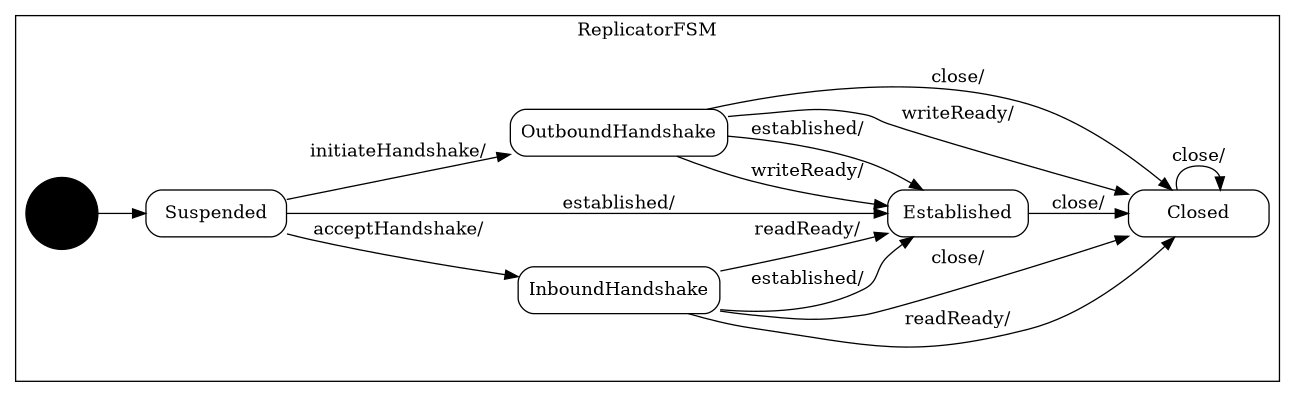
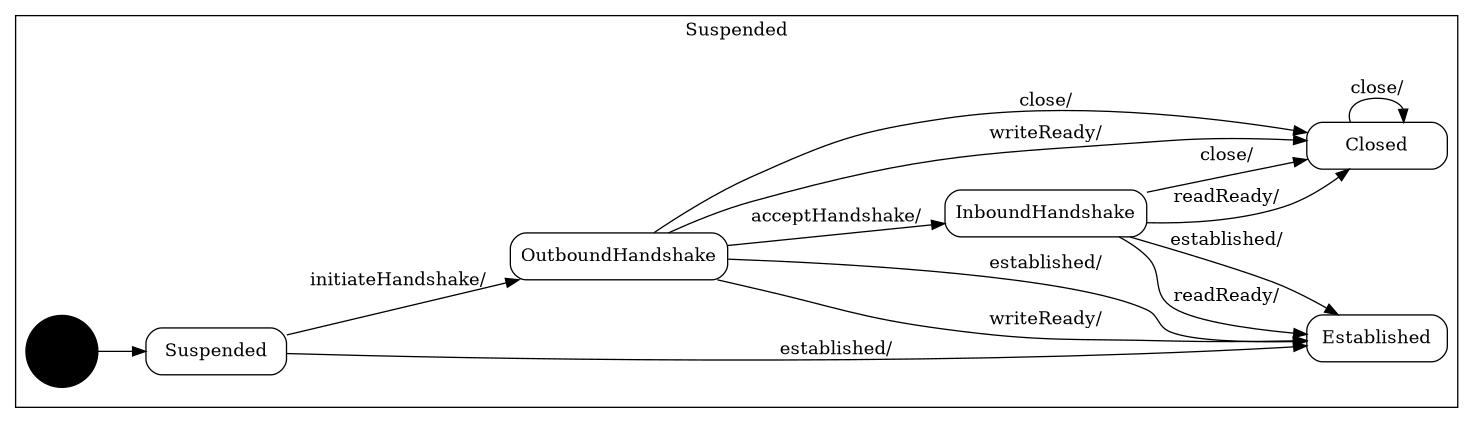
cluster "ReplicatorFSM": label "ReplicatorFSM" -> "Suspended"
edge "Established" -> "Closed": removed, label "close/"
edge "Suspended" -> "InboundHandshake": now "OutboundHandshake" -> "InboundHandshake"
